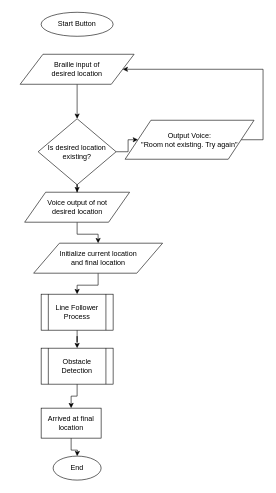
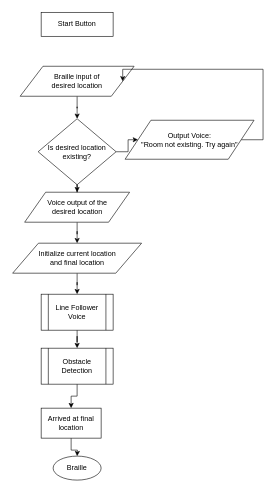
node "Start Button": shape ellipse -> rectangle
node "Braille input of desired location": moved (77, 69) -> (77, 81)
node "Voice output of not desired location": label "Voice output of not desired location" -> "Voice output of the desired location"
node "Initialize current location and final location": moved (98, 258) -> (77, 258)
node "Line Follower Process": label "Line Follower Process" -> "Line Follower Voice"
node "End": label "End" -> "Braille"
